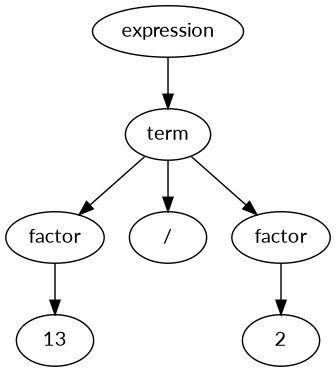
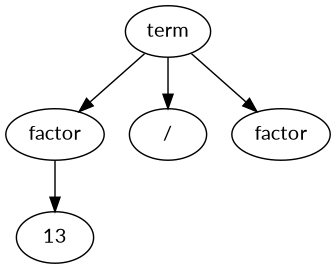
node "expression": removed
node "2": removed
